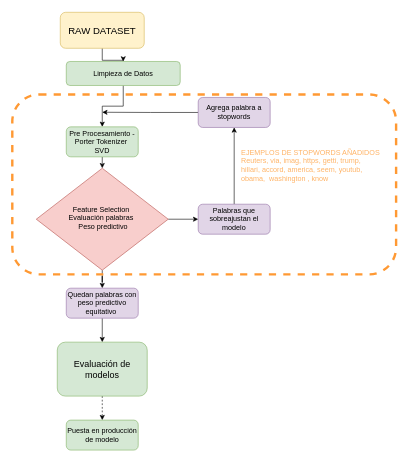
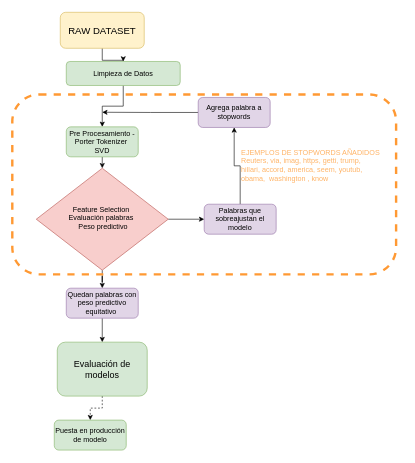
node "Palabras que sobreajustan el modelo": moved (234, 219) -> (240, 219)
node "Puesta en producción de modelo": moved (102, 435) -> (90, 435)
